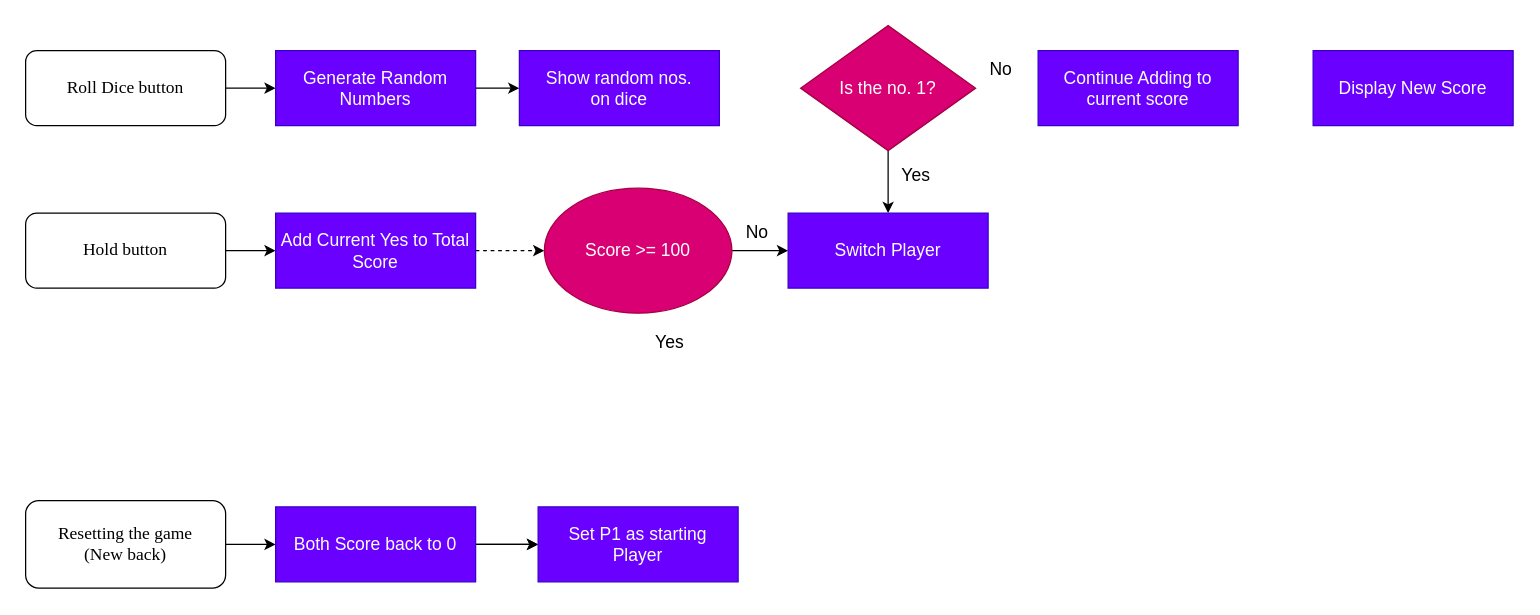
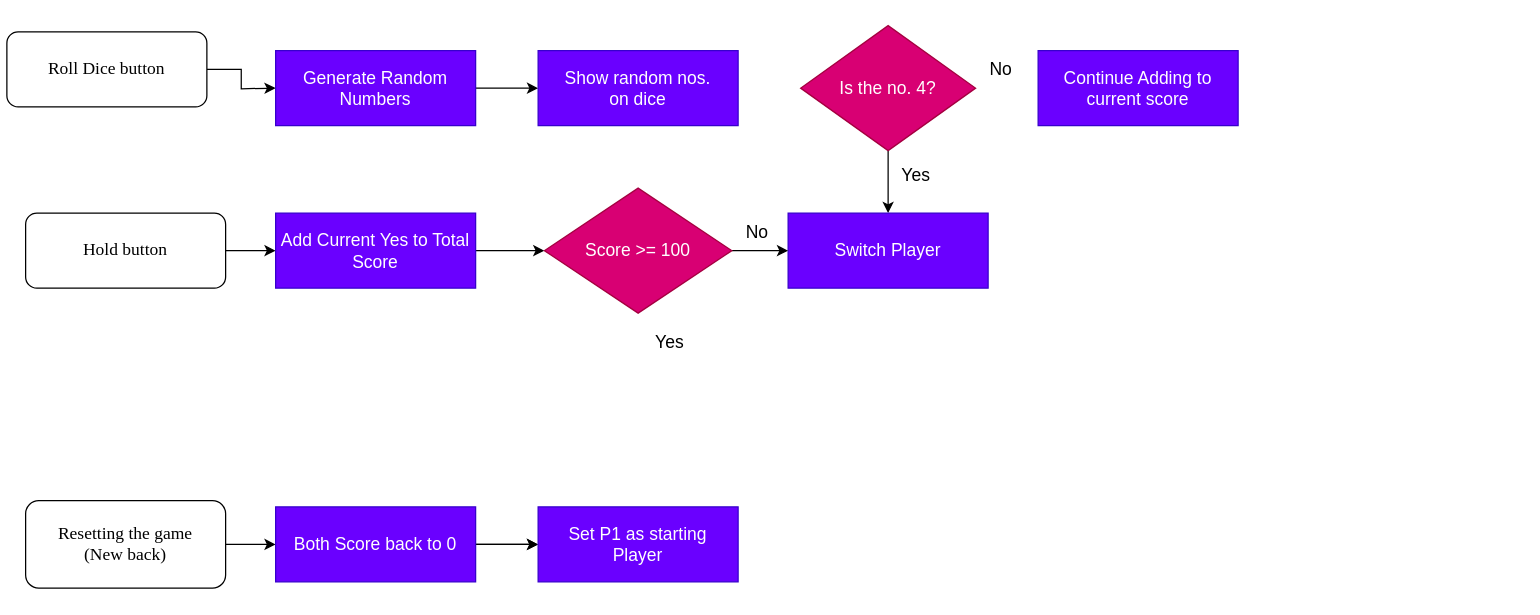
node "Roll Dice button": moved (126, 88) -> (107, 69)
node "Show random nos. on dice": moved (619, 88) -> (638, 88)
node "Is the no. 1?": label "Is the no. 1?" -> "Is the no. 4?"
node "Display New Score": removed
edge "Add Current Yes to Total Score" -> "Score >= 100": style dashed -> solid
node "Score >= 100": shape ellipse -> diamond
